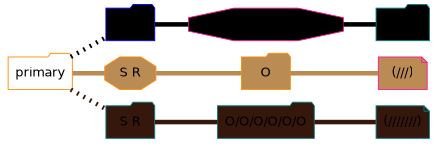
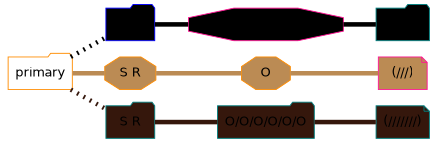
node "O": shape folder -> octagon
